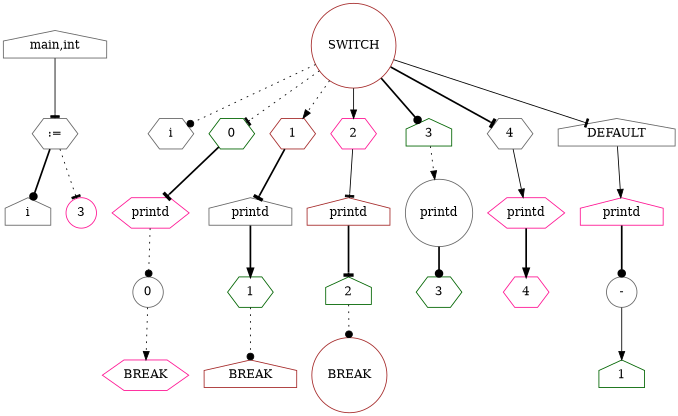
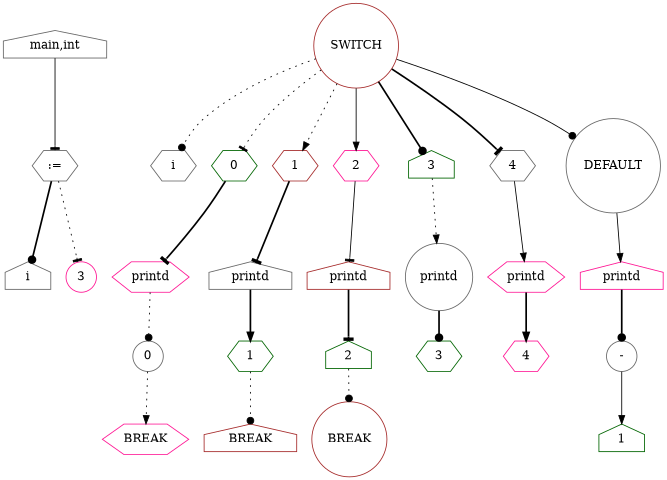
edge "SWITCH" -> "DEFAULT": arrowhead tee -> dot
node "DEFAULT": shape house -> circle
